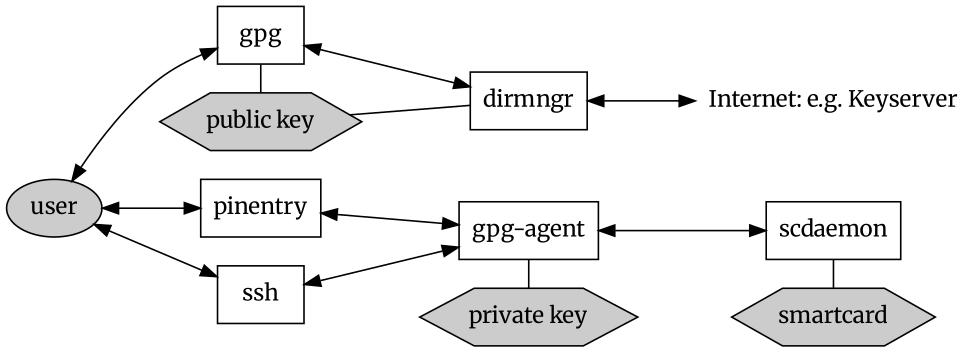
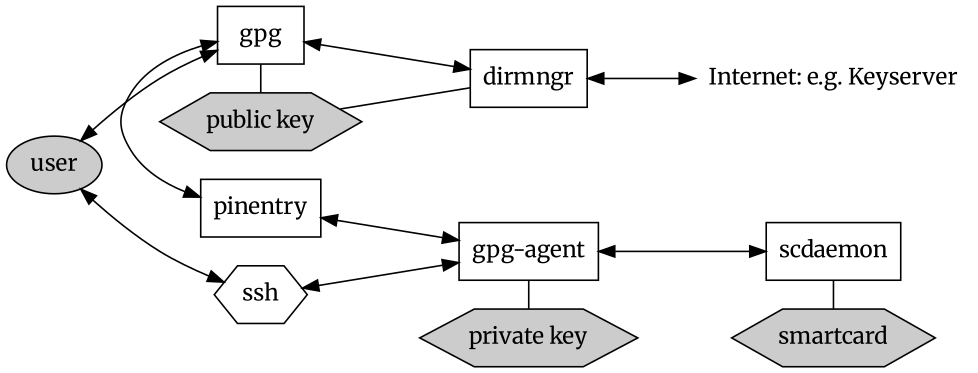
edge "user" -- "pinentry": now "gpg" -- "pinentry"
node "ssh": shape box -> hexagon
